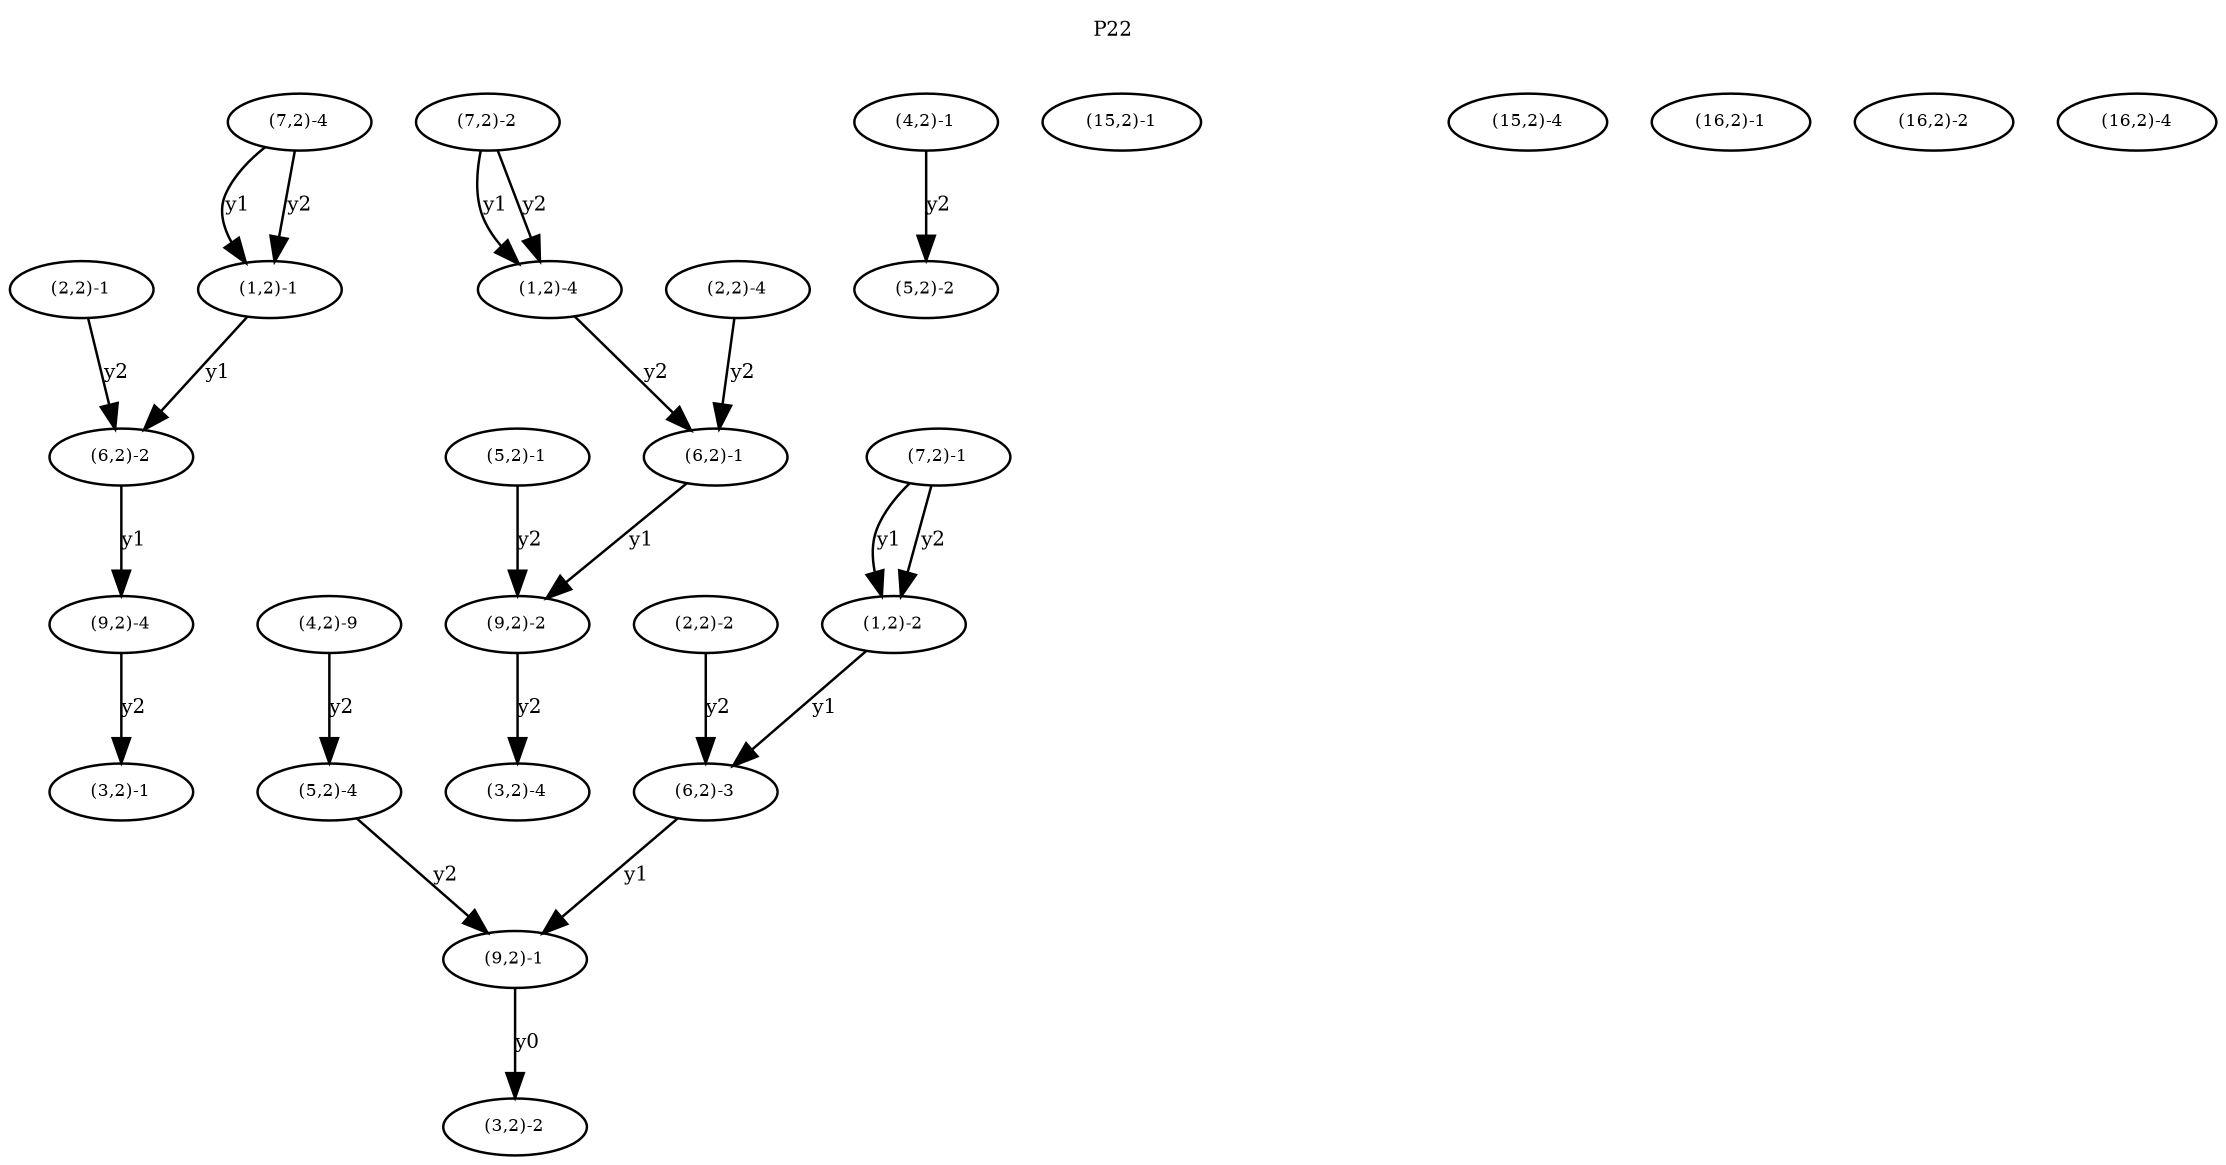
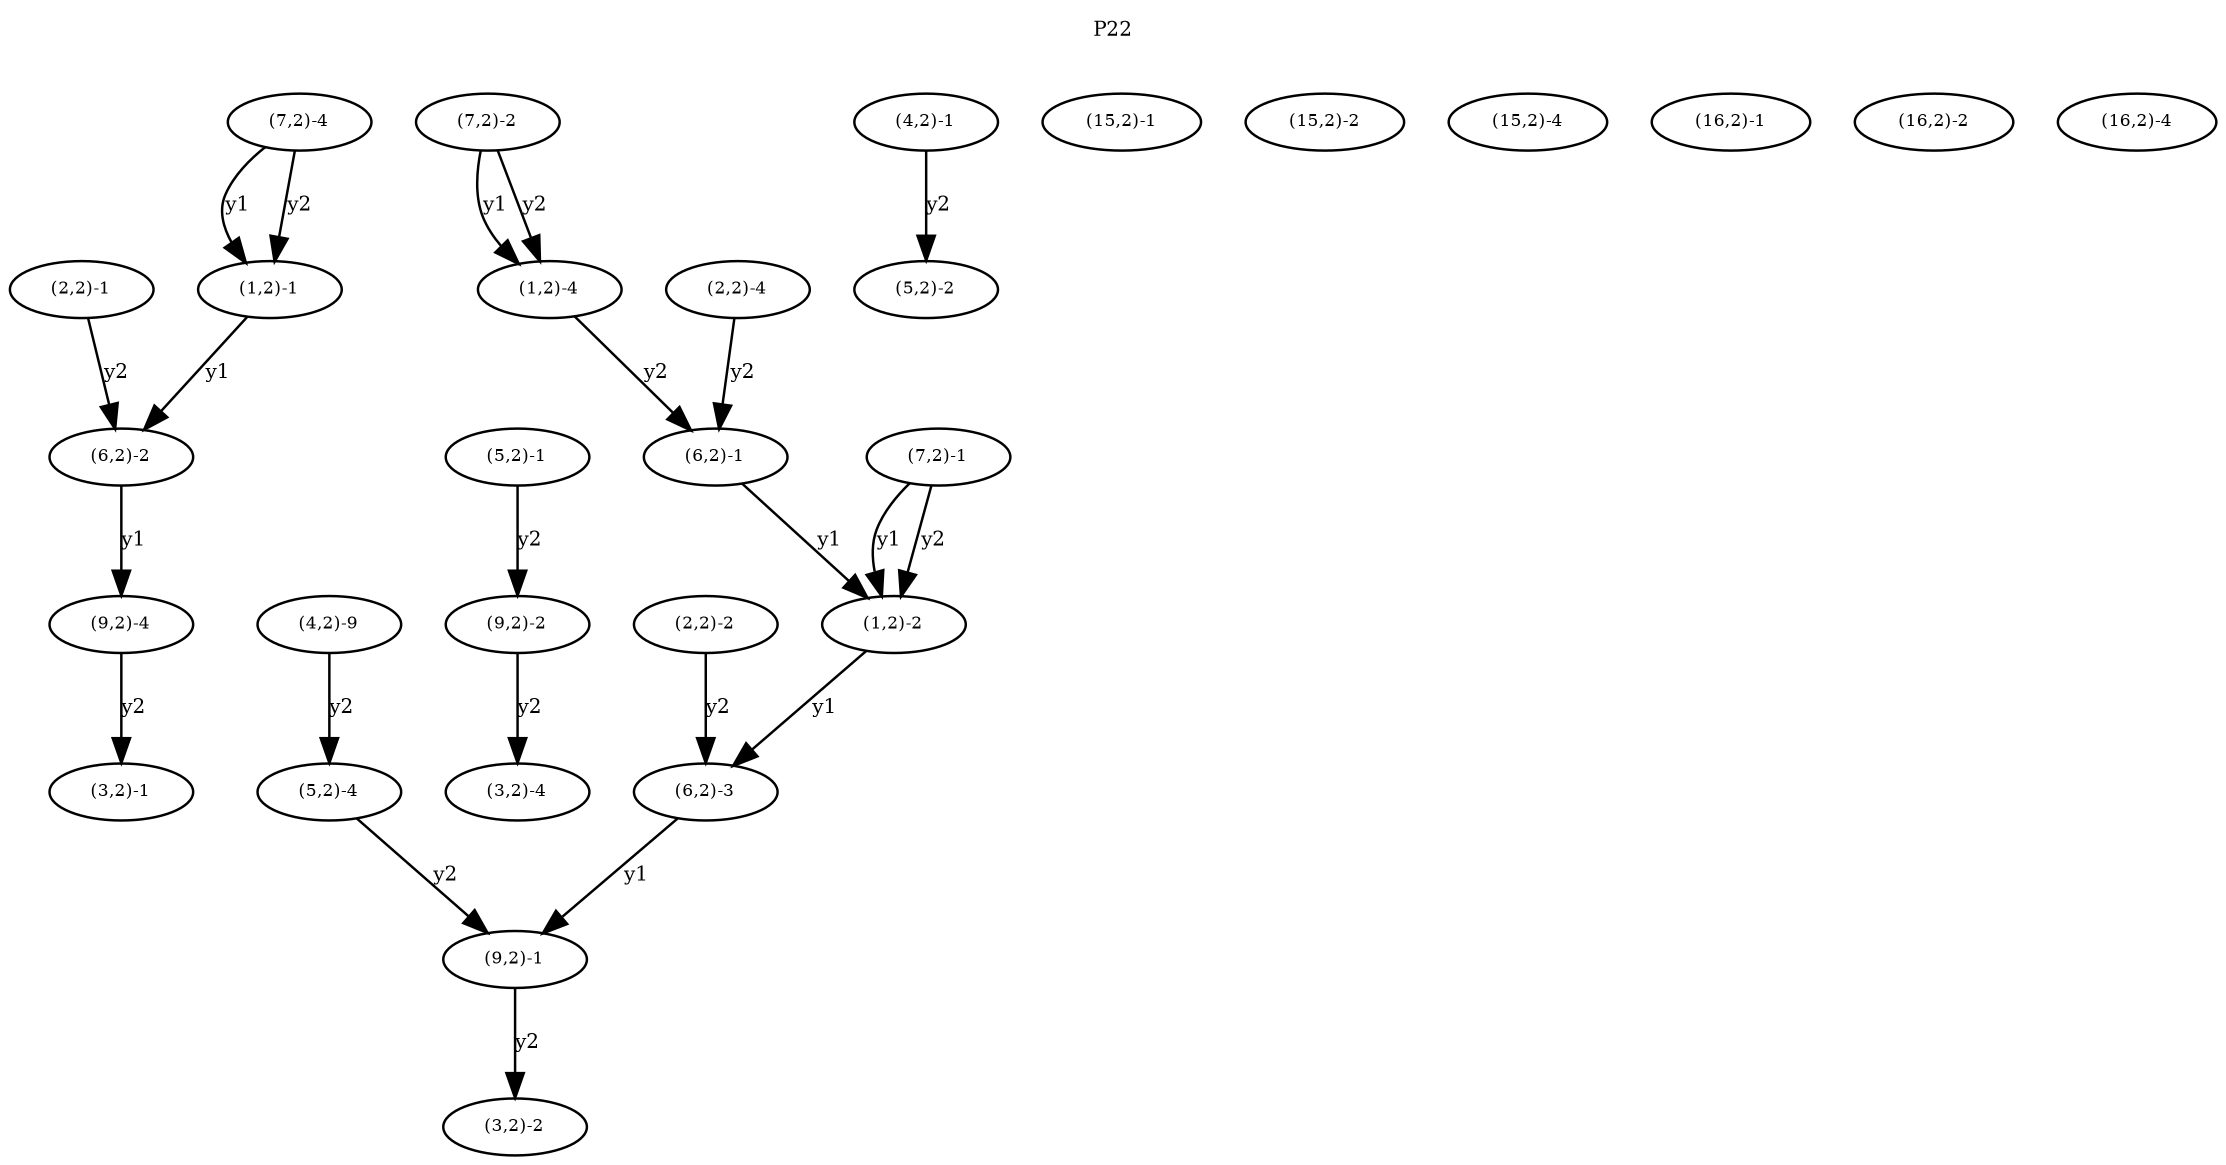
node "(15,2)-2": added
edge "(6,2)-1" -> "(9,2)-2": now "(6,2)-1" -> "(1,2)-2"
edge "(9,2)-1" -> "(3,2)-2": label "y0" -> "y2"
